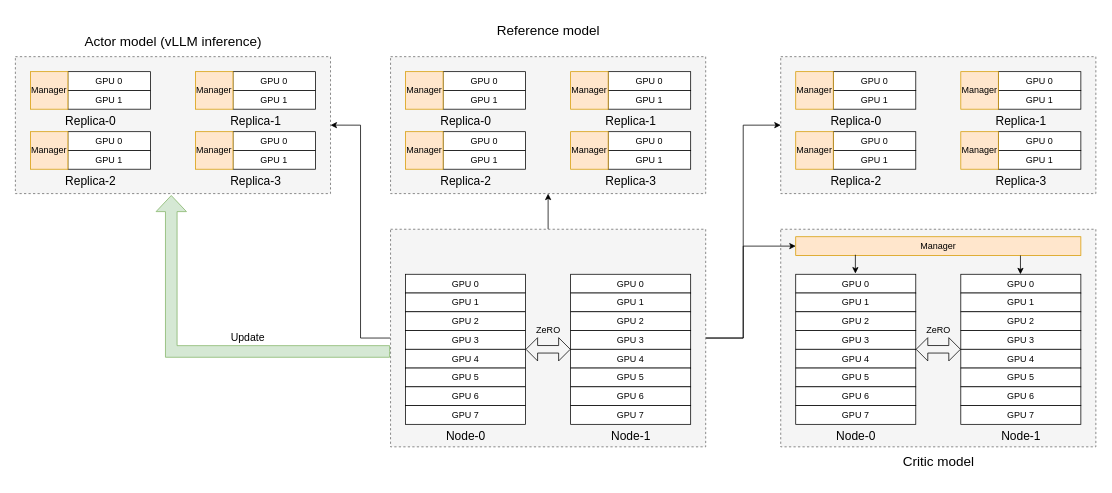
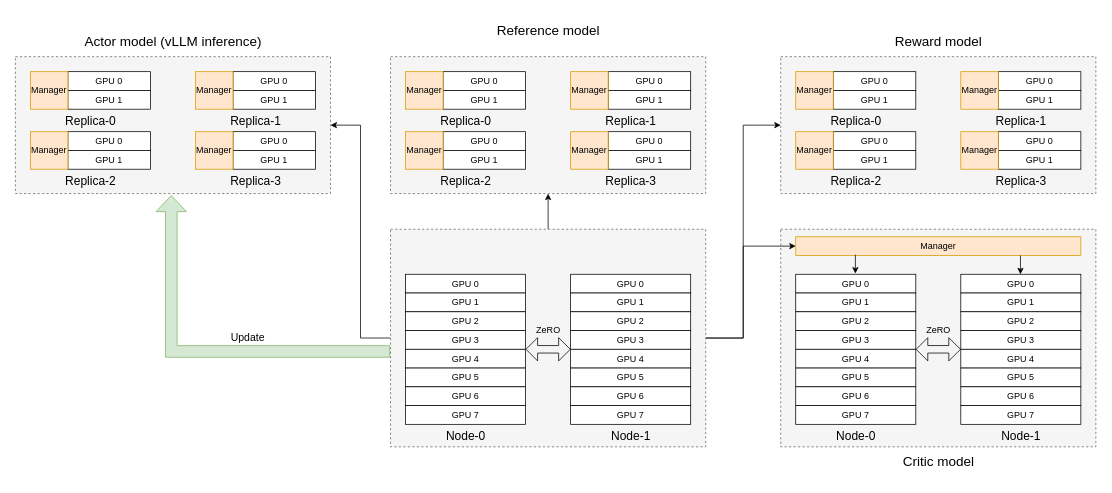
node "Reward model": added
